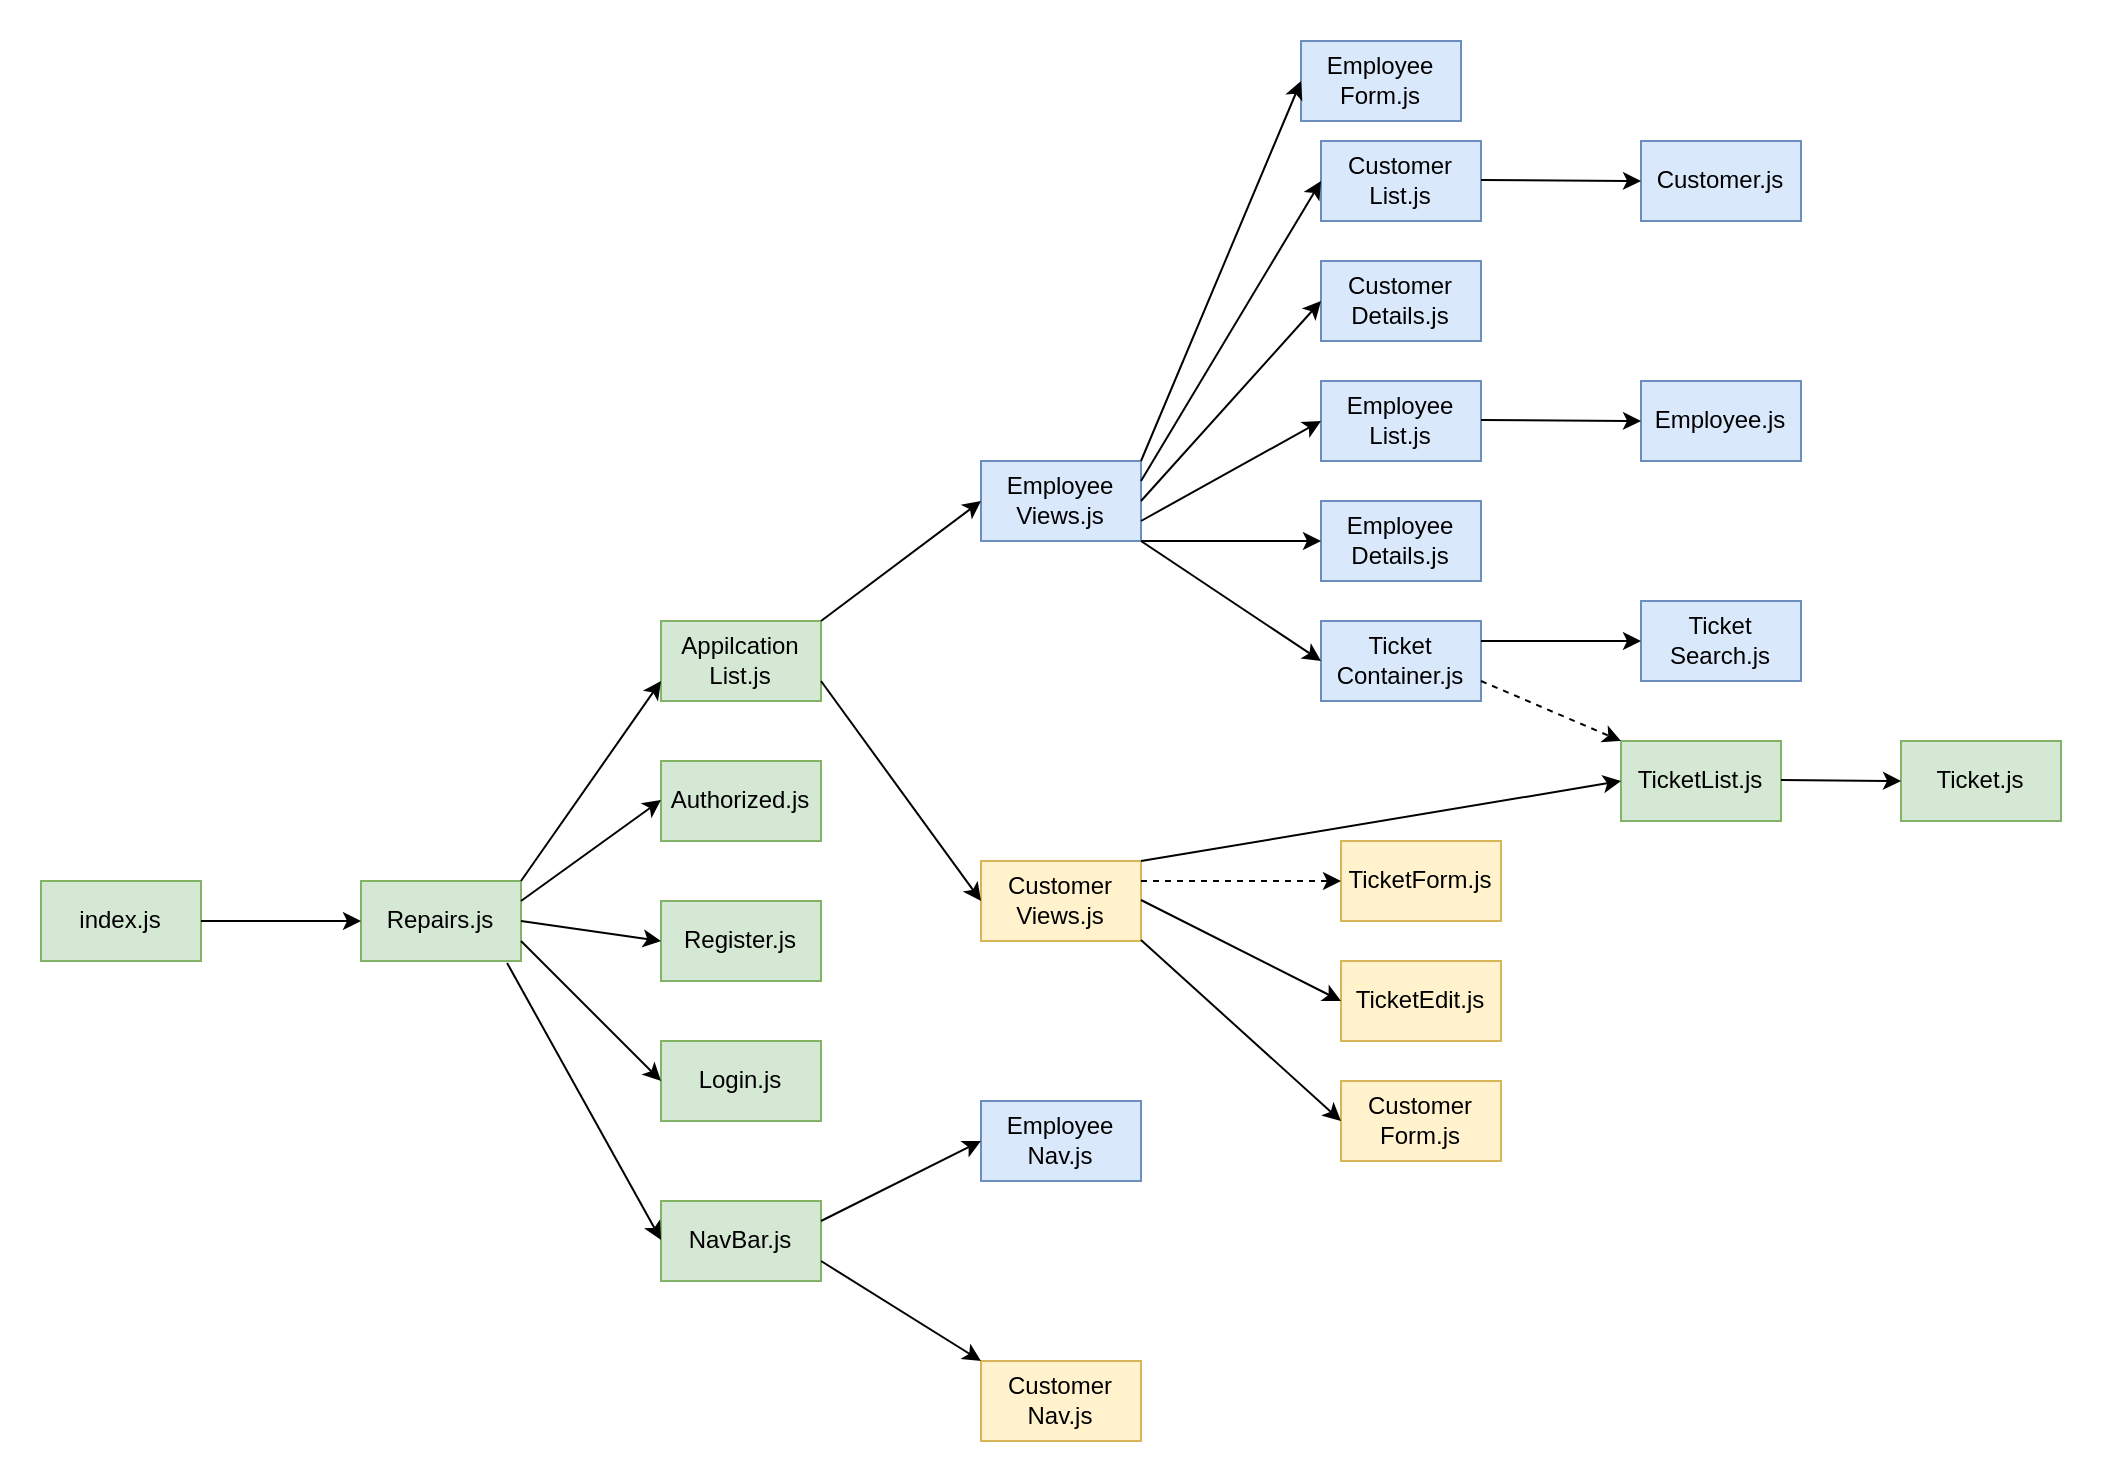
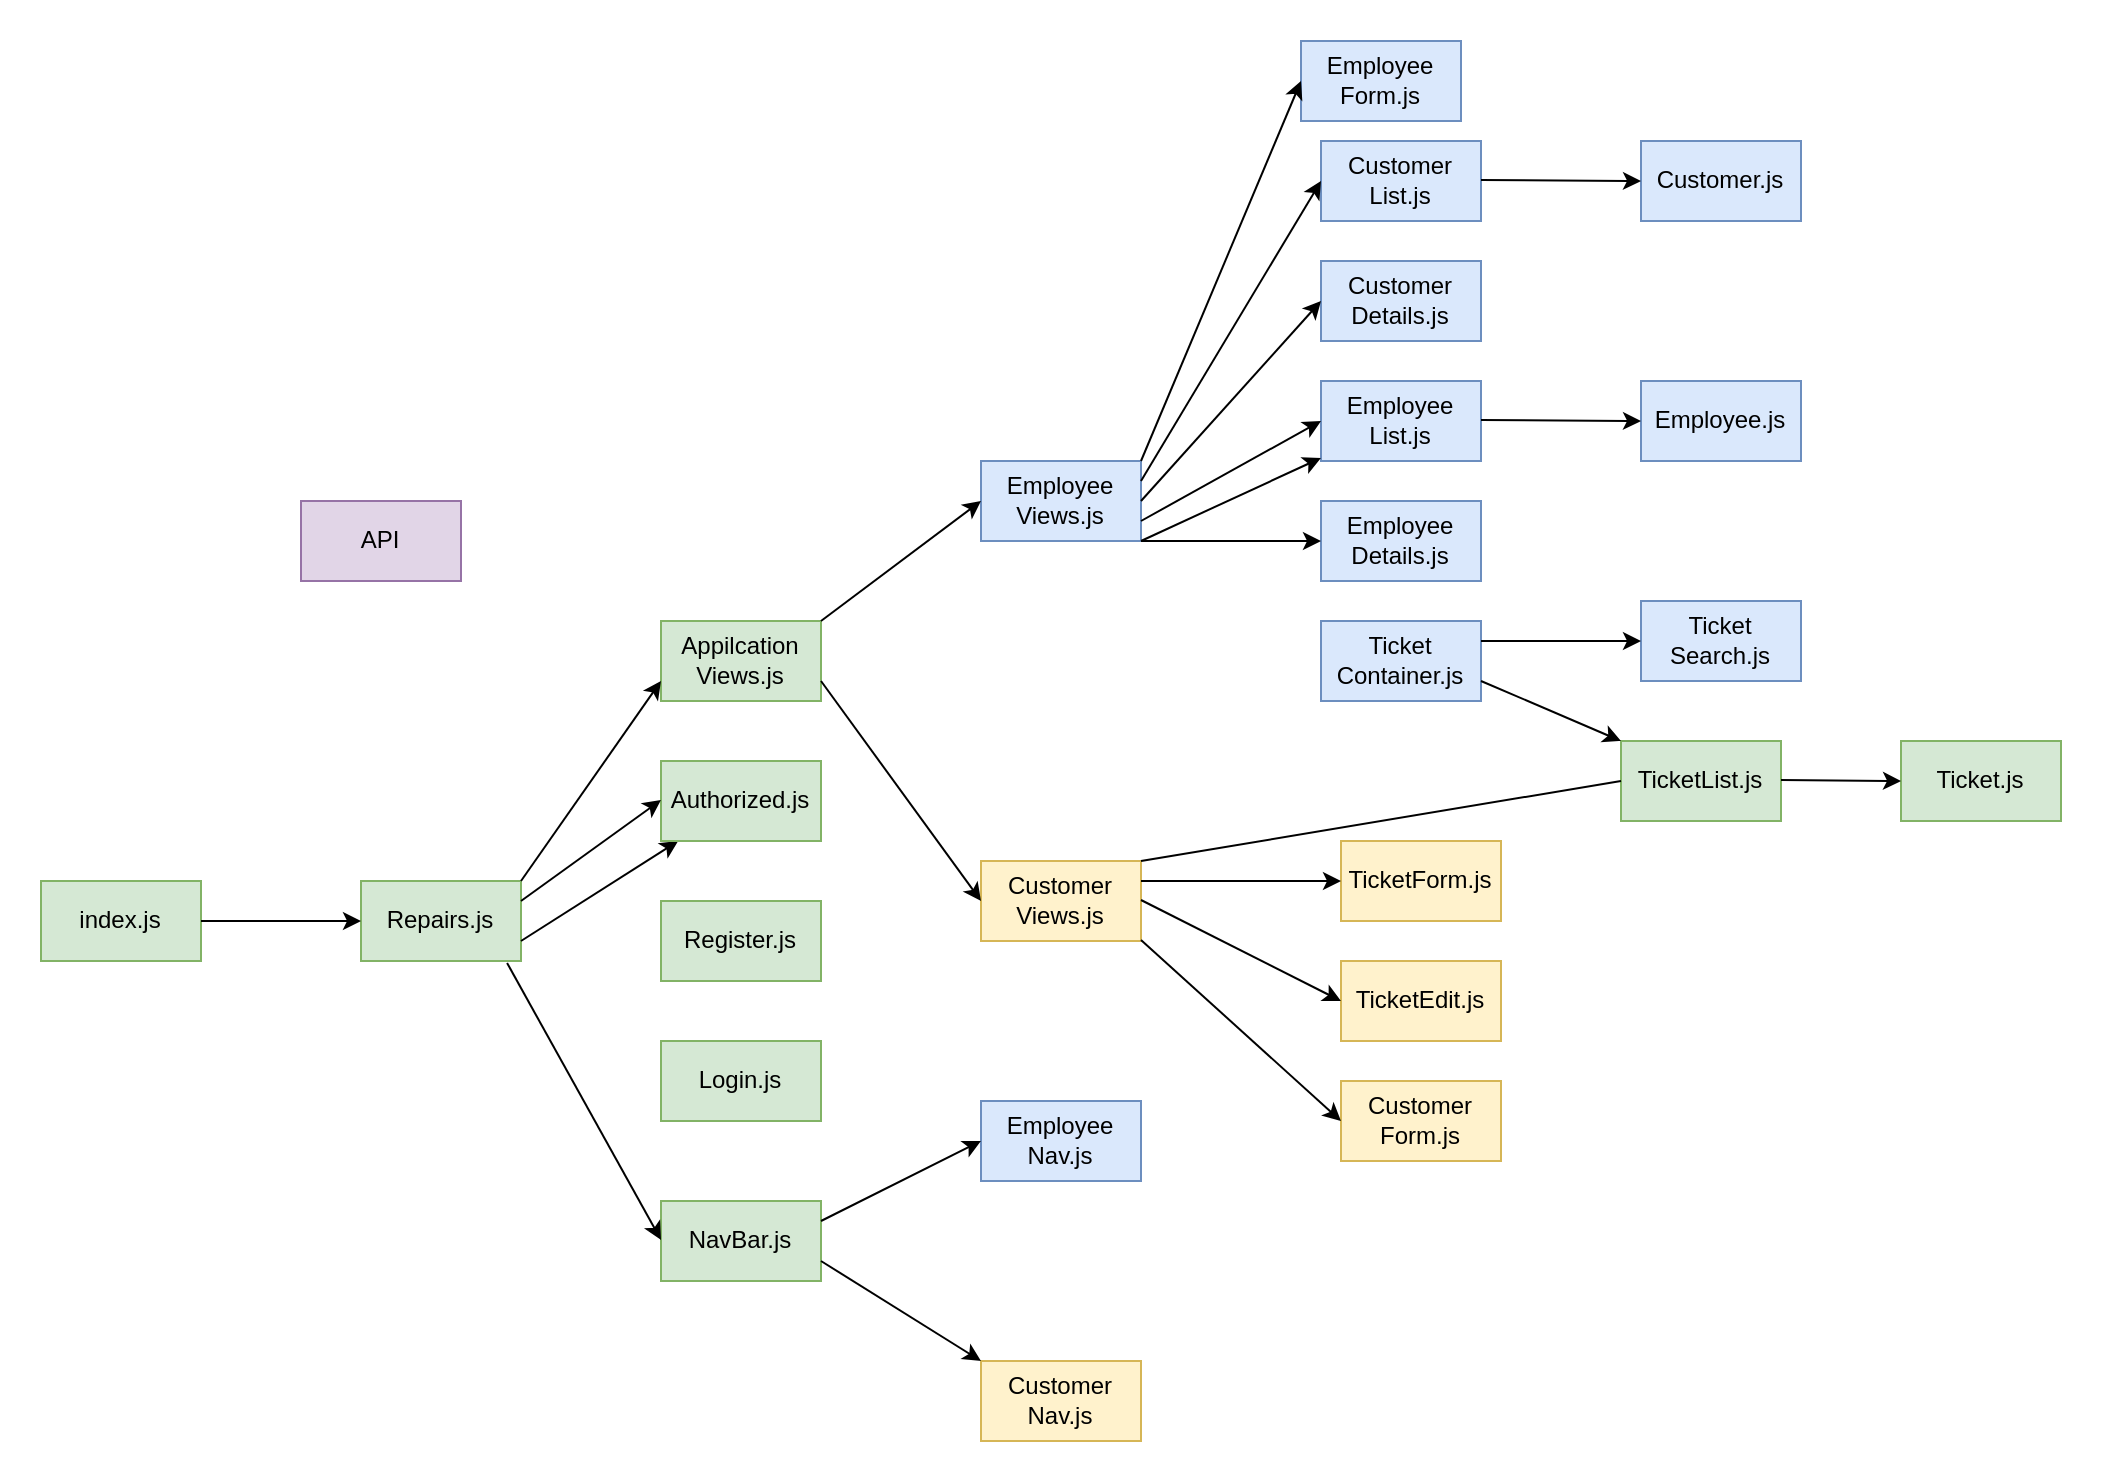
node "API": added
edge "Employee Views.js" -> "Ticket Container.js": now "Employee Views.js" -> "Employee List.js"
node "Appilcation List.js": label "Appilcation List.js" -> "Appilcation Views.js"
edge "Ticket Container.js" -> "TicketList.js": style dashed -> solid
edge "Customer Views.js" -> "TicketList.js": arrowhead classic -> none
edge "Customer Views.js" -> "TicketForm.js": style dashed -> solid
edge "Repairs.js" -> "Register.js": removed
edge "Repairs.js" -> "Login.js": now "Repairs.js" -> "Authorized.js"
